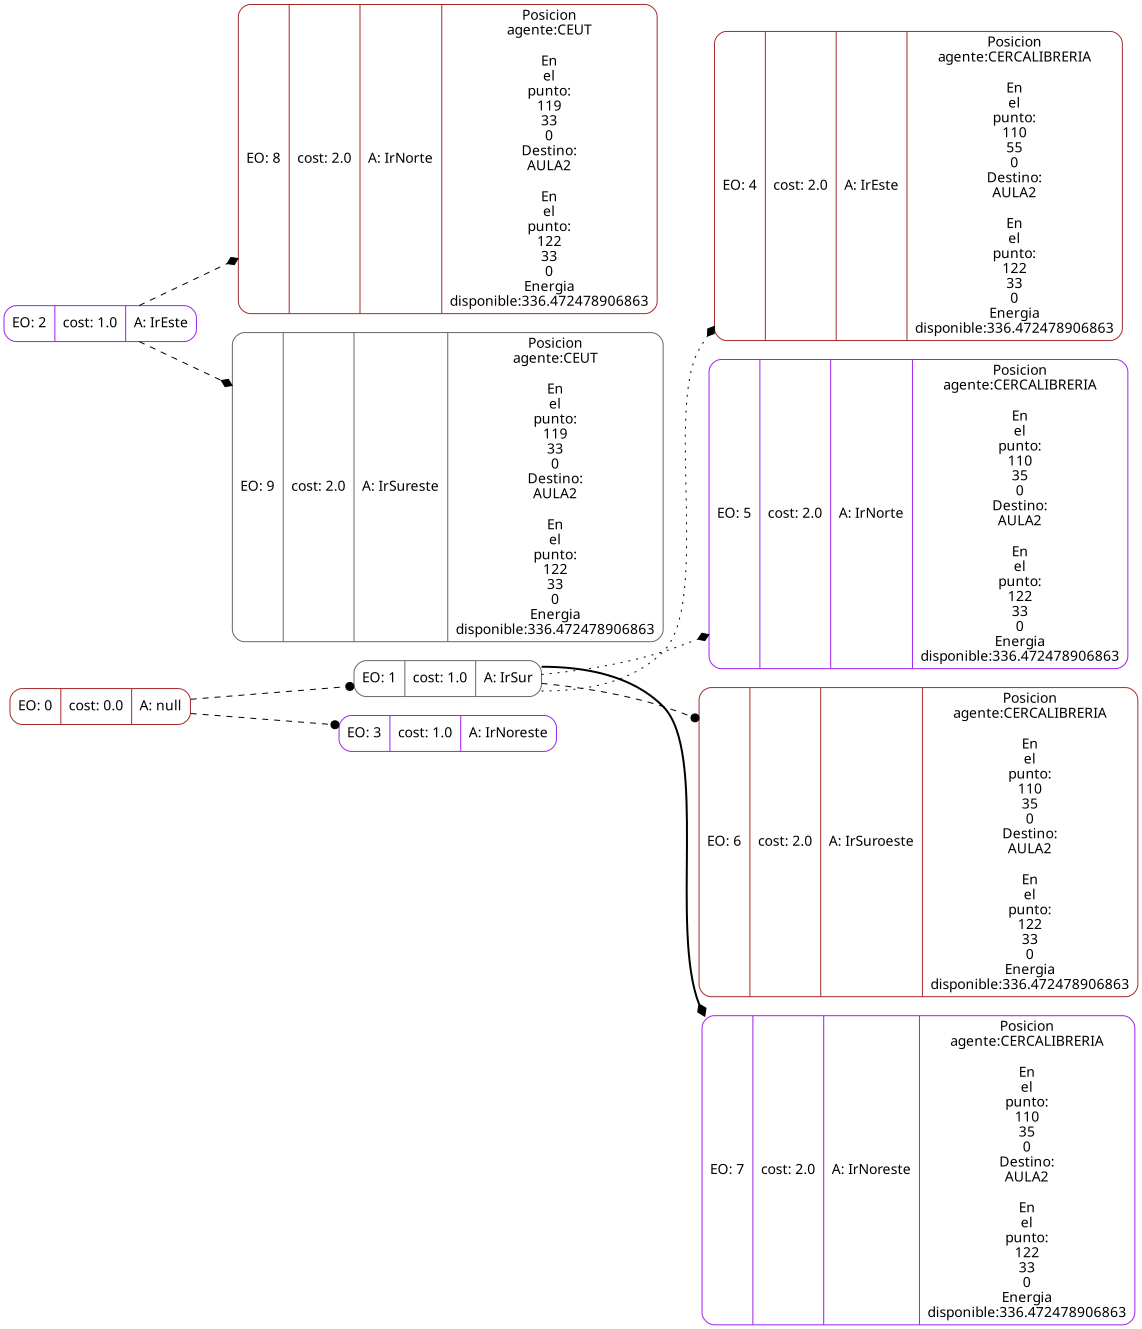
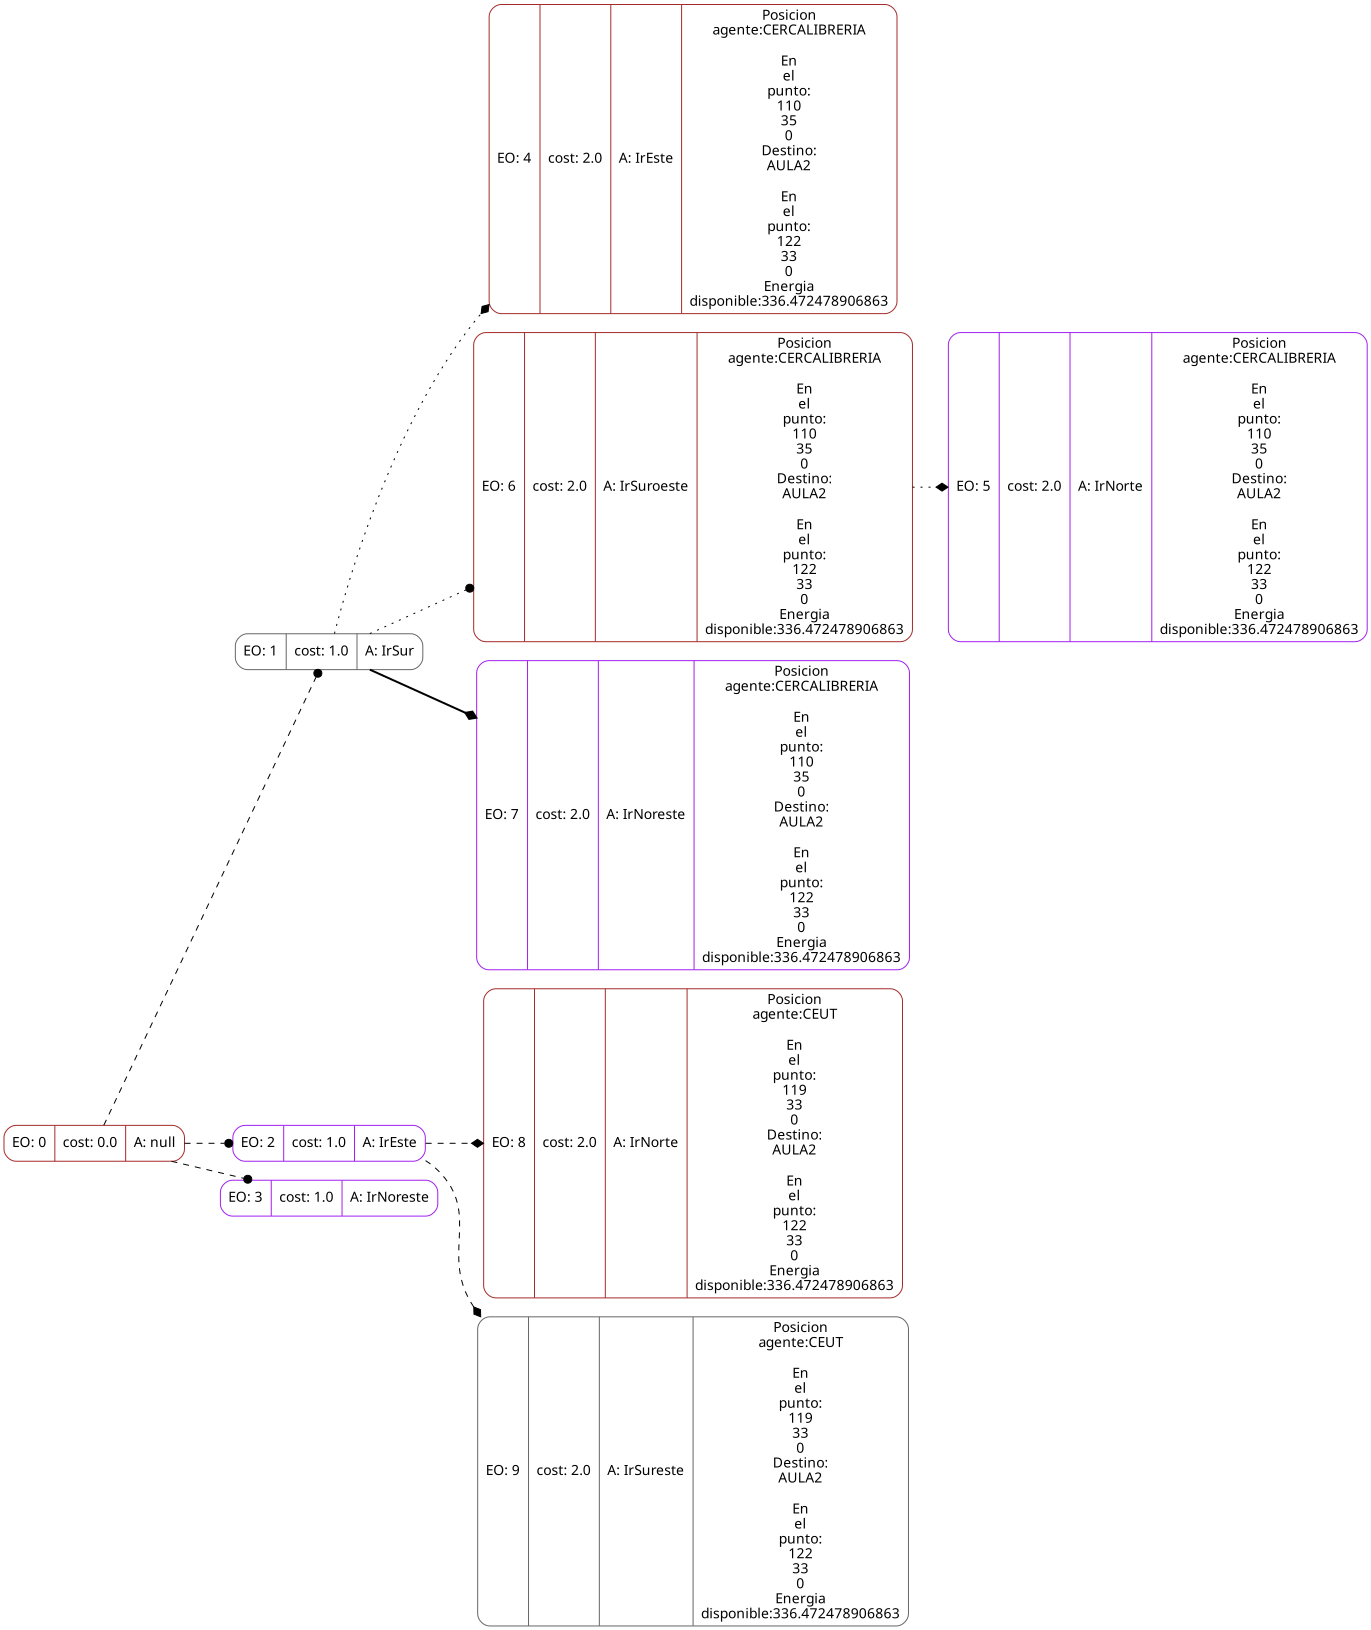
node "EO: 4": text "55" -> "35"
edge "EO: 1" -> "EO: 5": now "EO: 6" -> "EO: 5"
edge "EO: 1" -> "EO: 6": style dashed -> dotted
edge "EO: 0" -> "EO: 2": added
